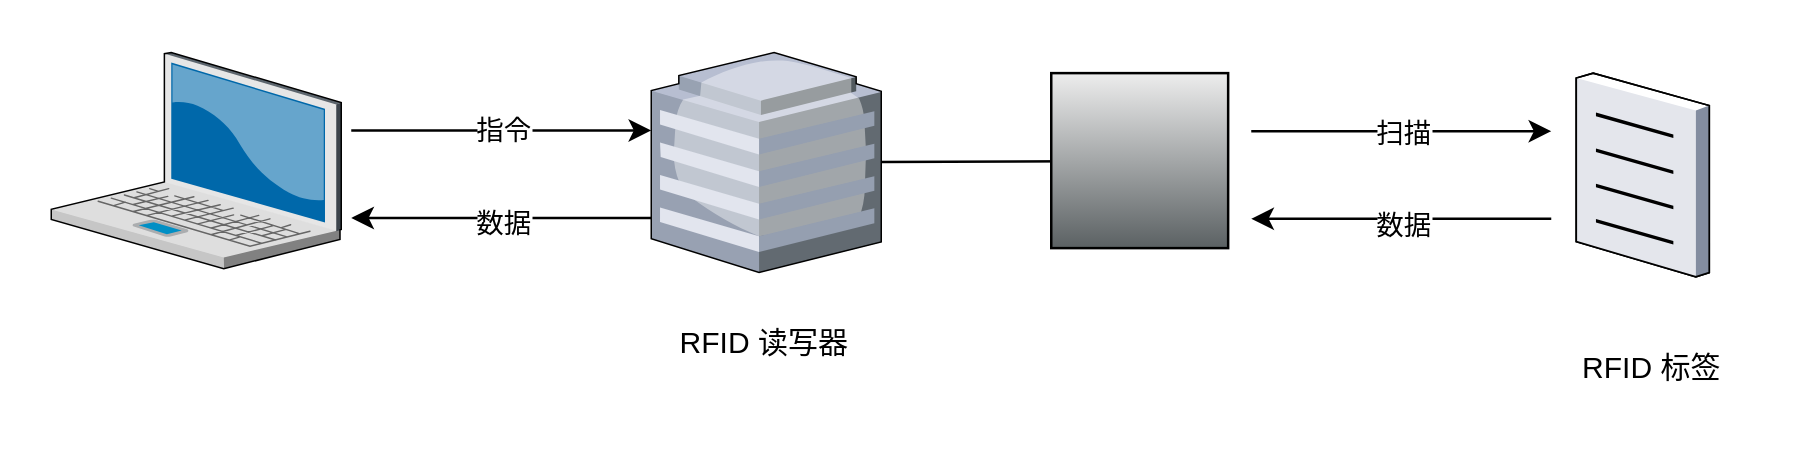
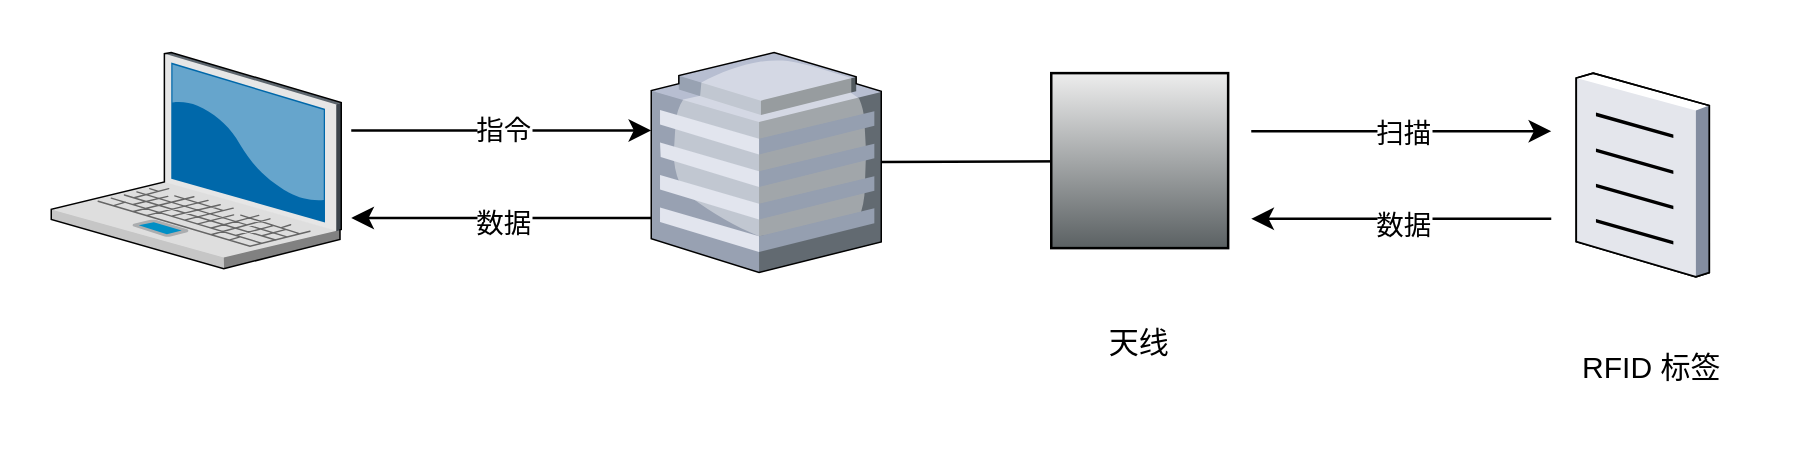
node "RFID 读写器": removed
node "天线": added
